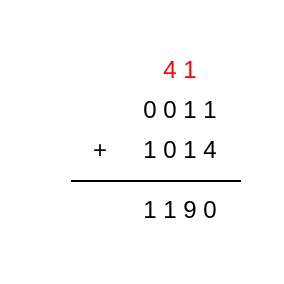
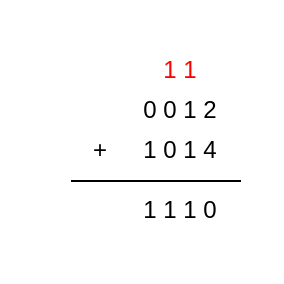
node "4 1": label "4 1" -> "1 1"
node "0 0 1 1": label "0 0 1 1" -> "0 0 1 2"
node "1 1 9 0": label "1 1 9 0" -> "1 1 1 0"
